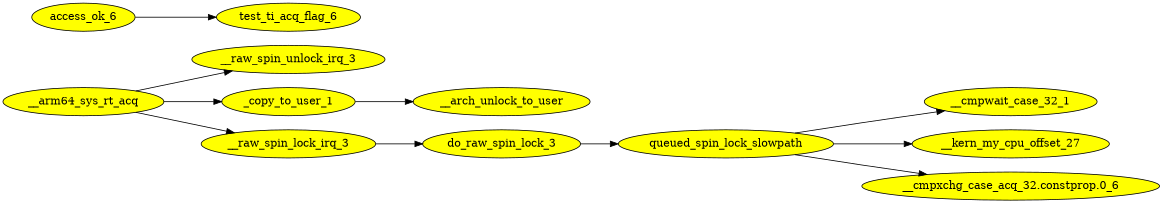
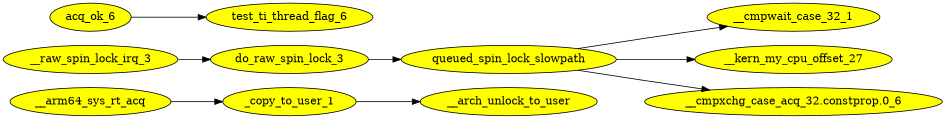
node "access_ok_6": label "access_ok_6" -> "acq_ok_6"
node "test_ti_acq_flag_6": label "test_ti_acq_flag_6" -> "test_ti_thread_flag_6"
node "__raw_spin_unlock_irq_3": removed
edge "__arm64_sys_rt_acq" -> "__raw_spin_lock_irq_3": removed
